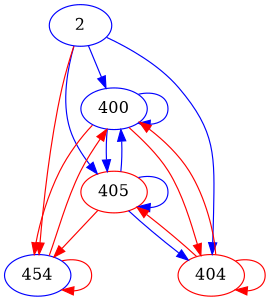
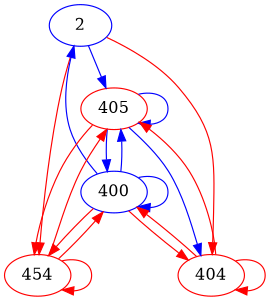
edge "2" -> "400": reversed
edge "2" -> "404": color blue -> red
edge "454" -> "405": added
node "454": color blue -> red
